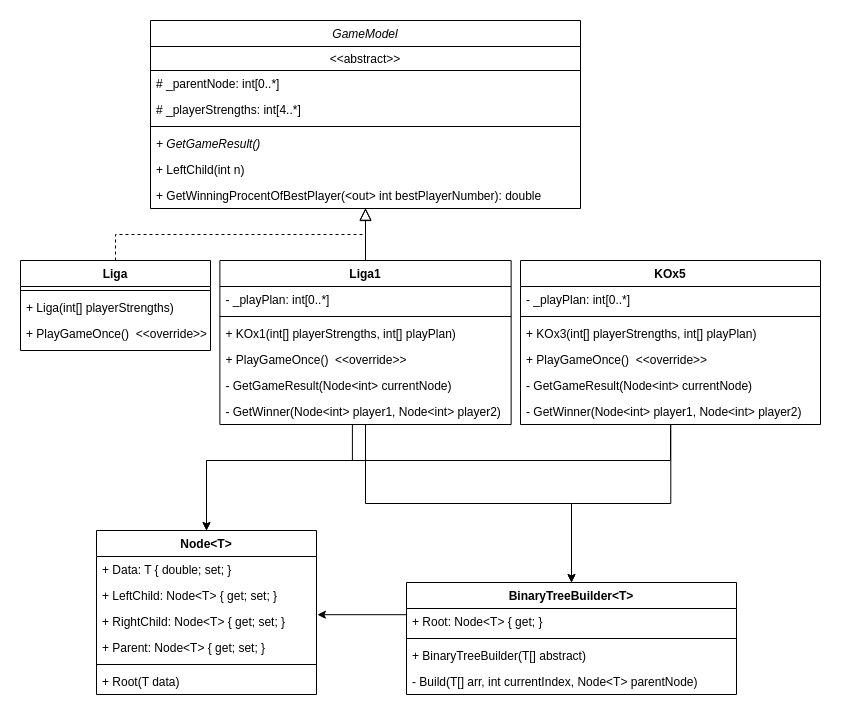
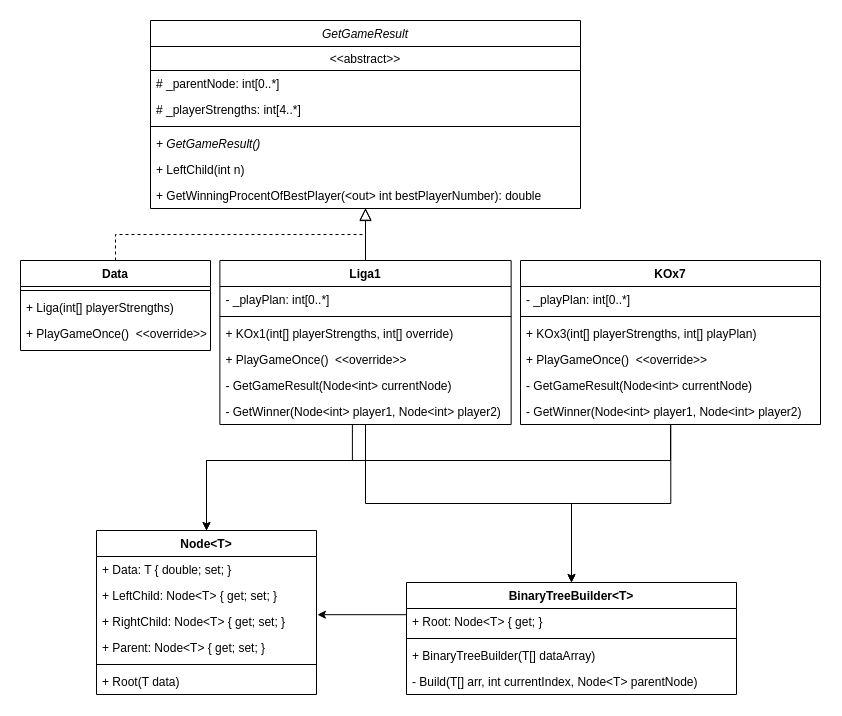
node "GameModel": label "GameModel" -> "GetGameResult"
node "Liga": label "Liga" -> "Data"
node "KOx5": label "KOx5" -> "KOx7"
node "+ KOx1(int[] playerStrengths, int[] playPlan)": label "+ KOx1(int[] playerStrengths, int[] playPlan)" -> "+ KOx1(int[] playerStrengths, int[] override)"
node "+ BinaryTreeBuilder(T[] abstract)": label "+ BinaryTreeBuilder(T[] abstract)" -> "+ BinaryTreeBuilder(T[] dataArray)"
